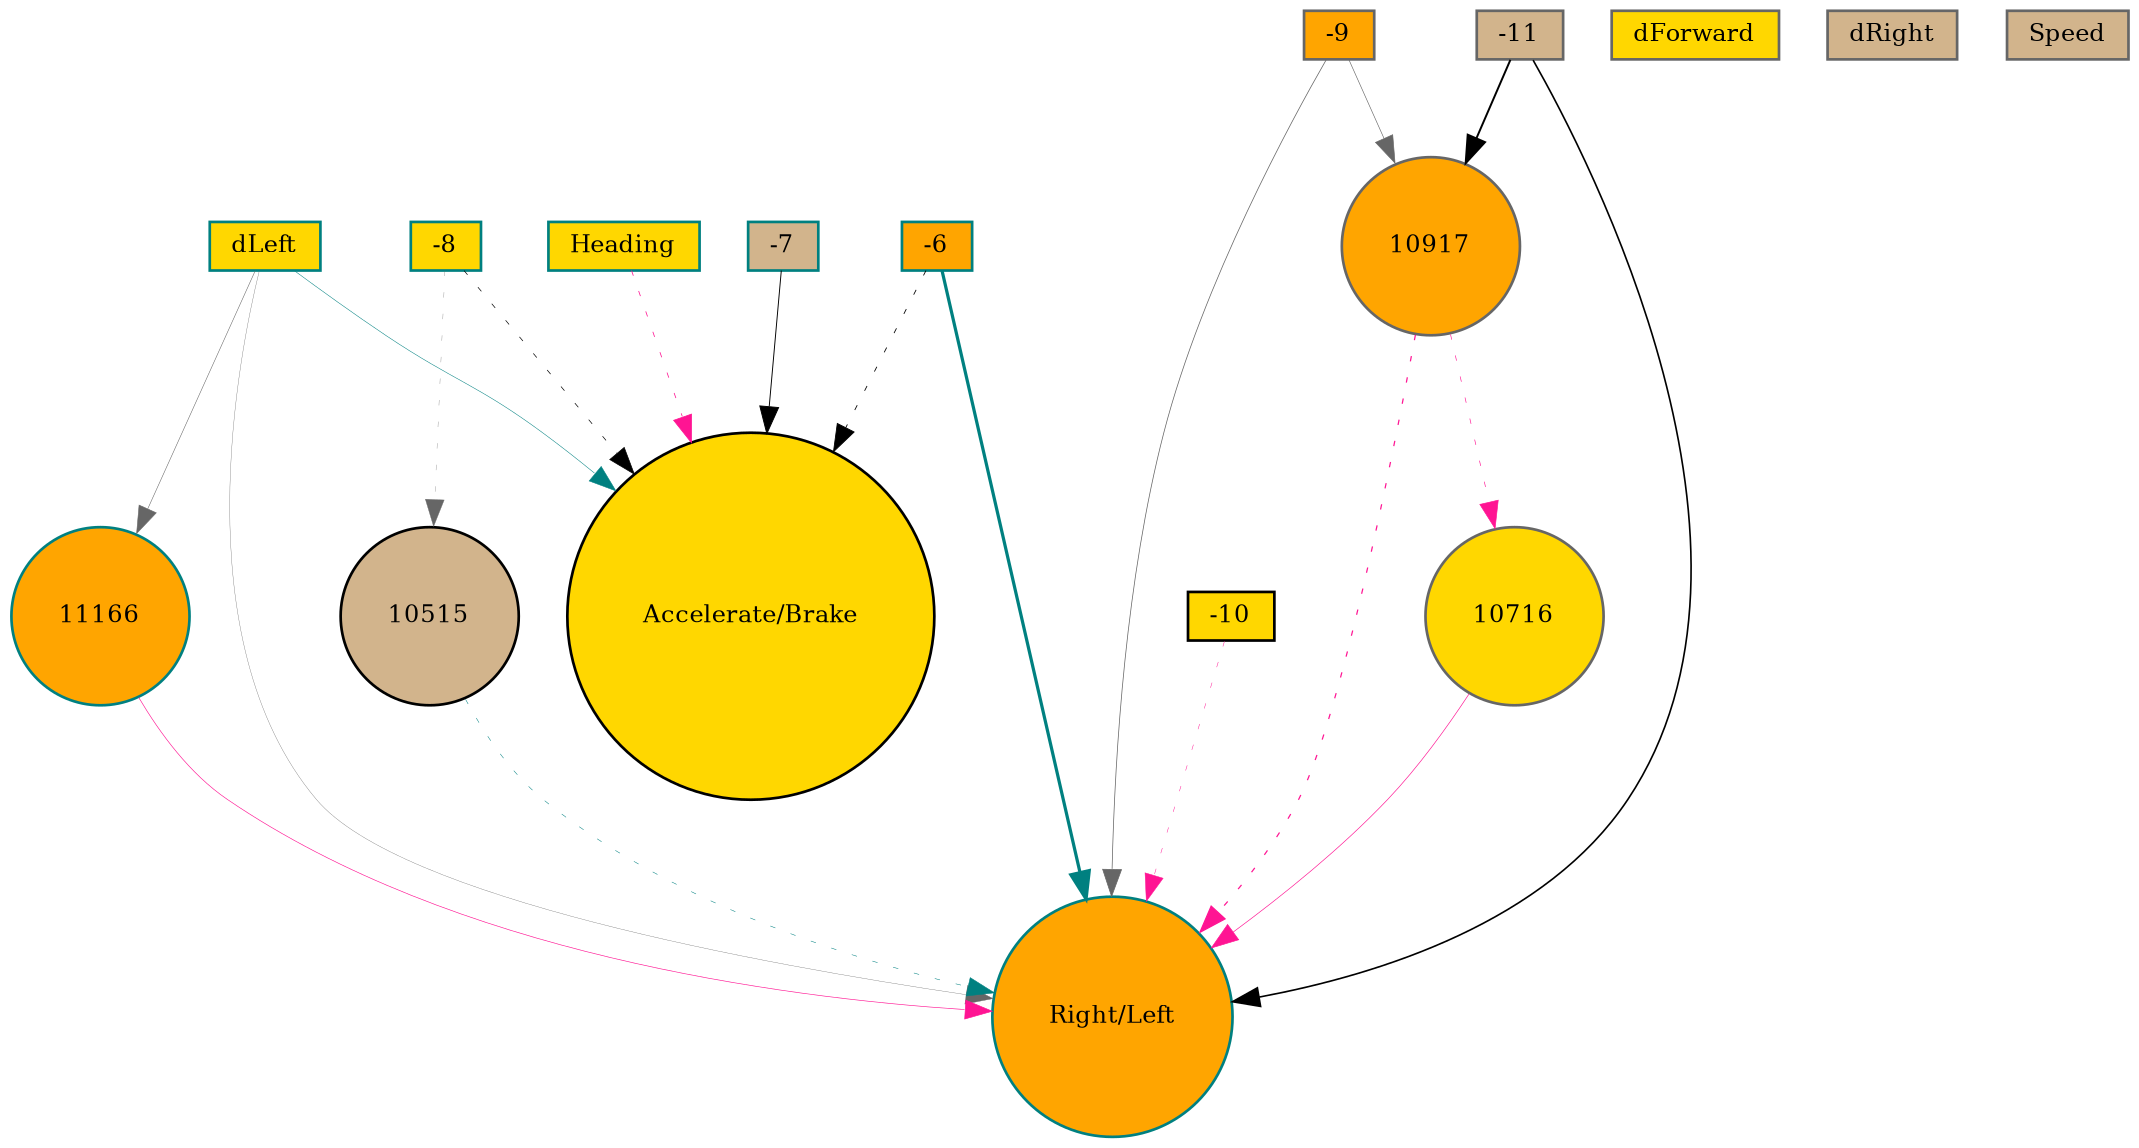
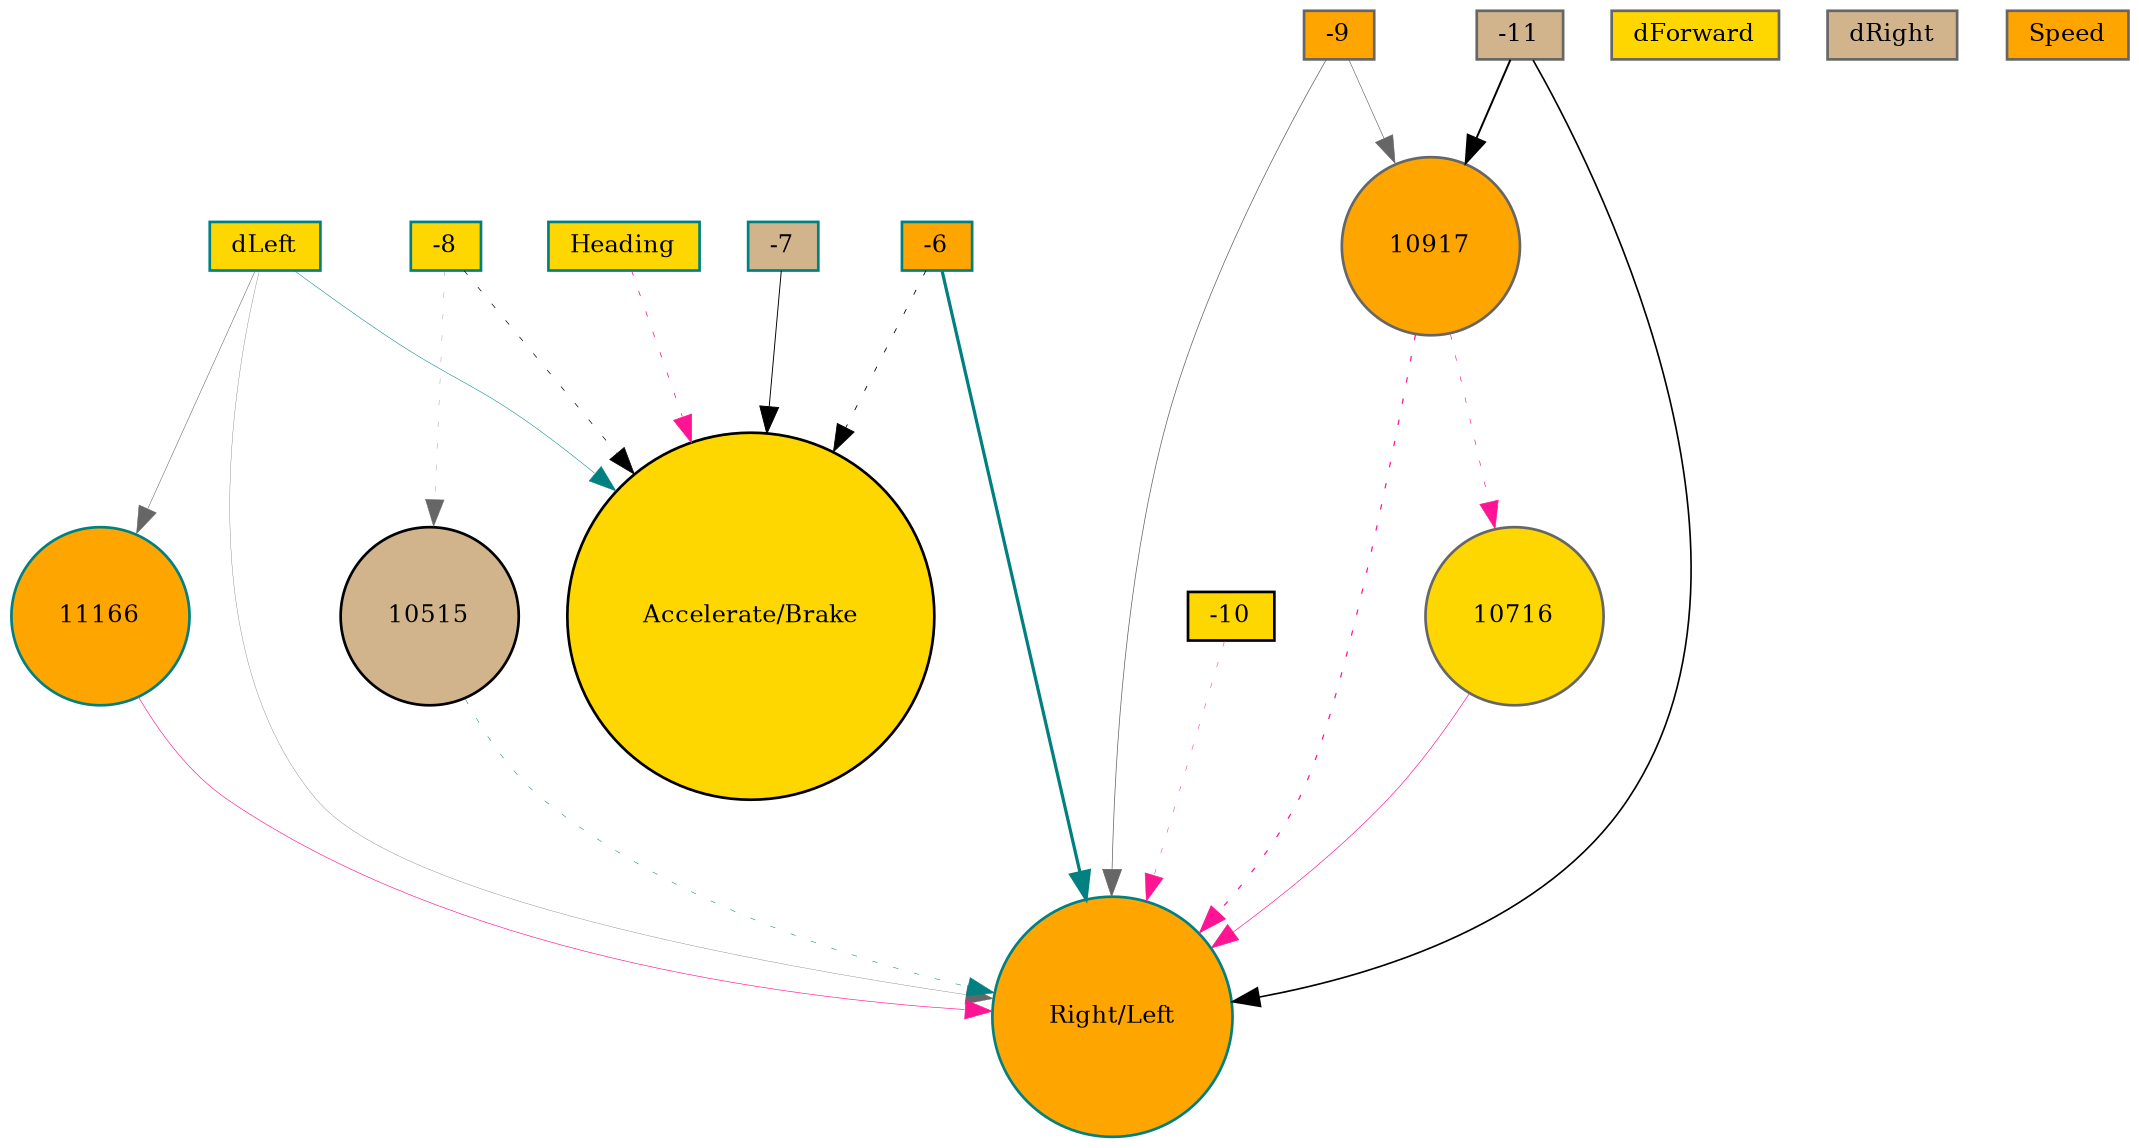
node "Speed": fillcolor tan -> orange
